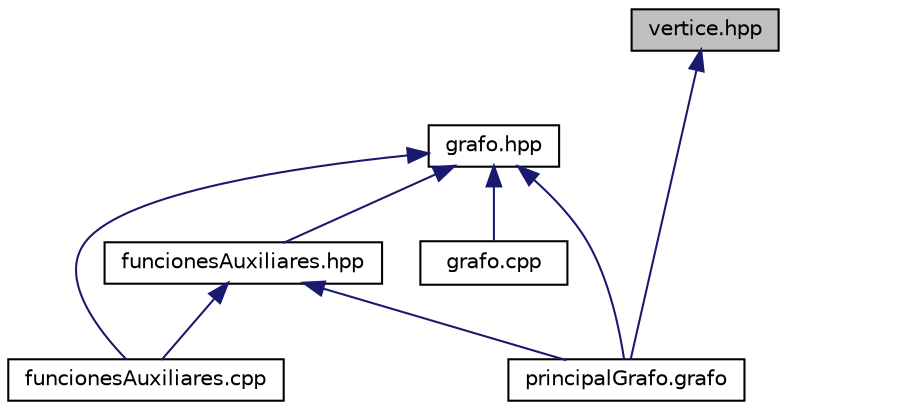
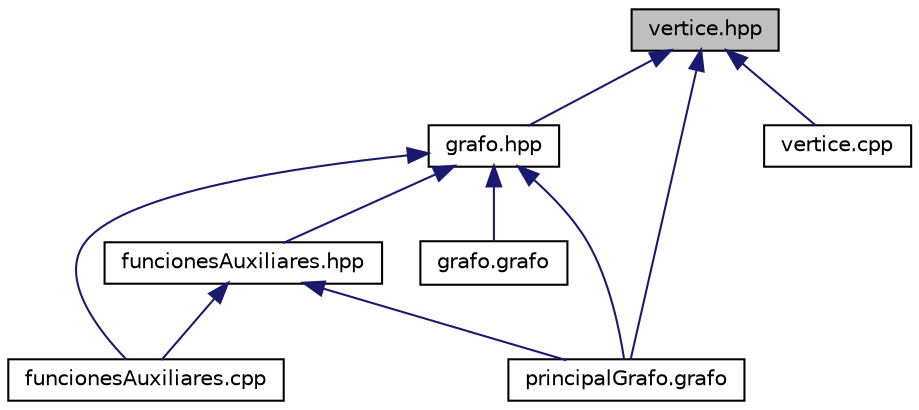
edge "grafo.hpp" -> "vertice.hpp": added
node "vertice.cpp": added
node "grafo.cpp": label "grafo.cpp" -> "grafo.grafo"
